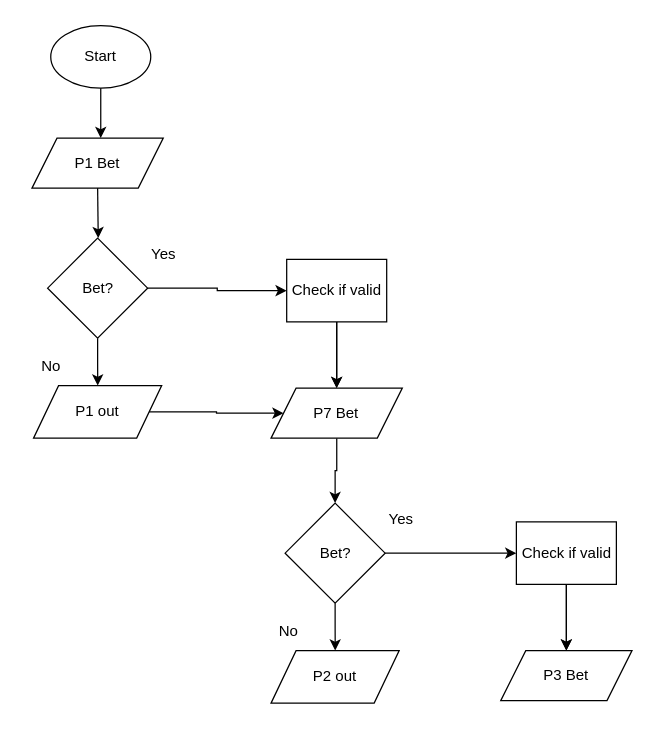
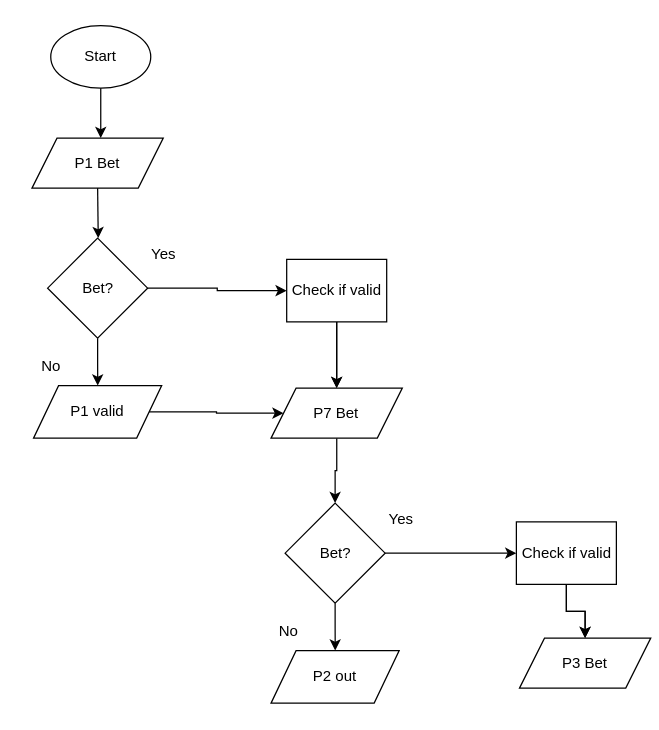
node "P1 out": label "P1 out" -> "P1 valid"
node "P3 Bet": moved (566, 676) -> (585, 663)
